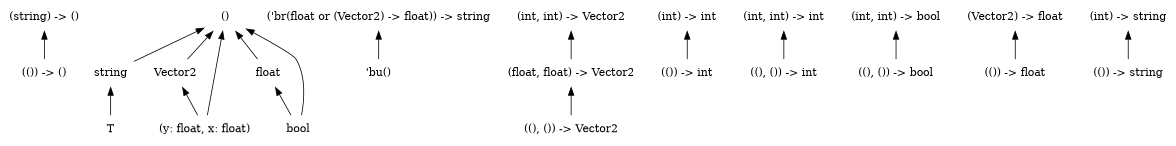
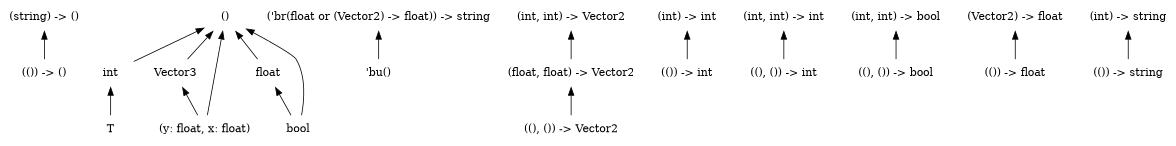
node "string": label "string" -> "int"
node "Vector2": label "Vector2" -> "Vector3"
